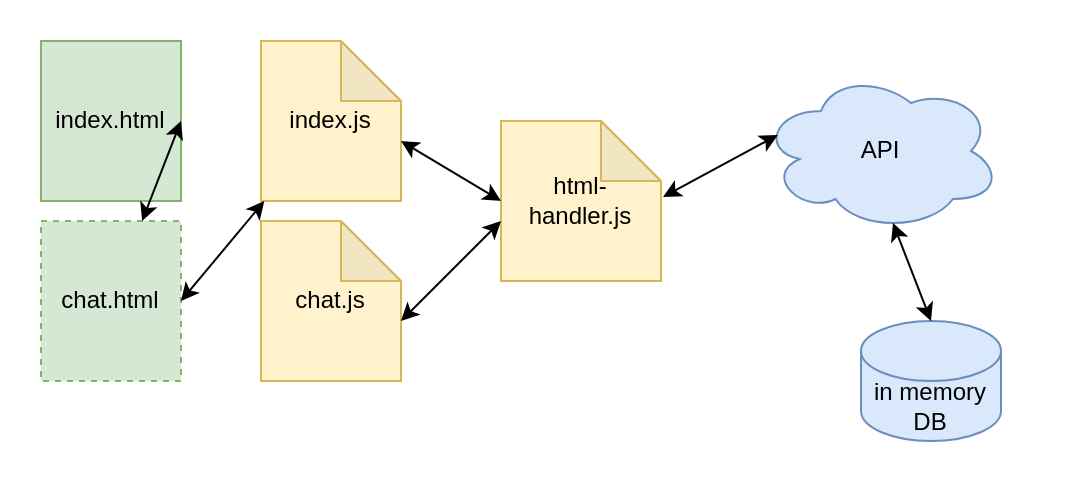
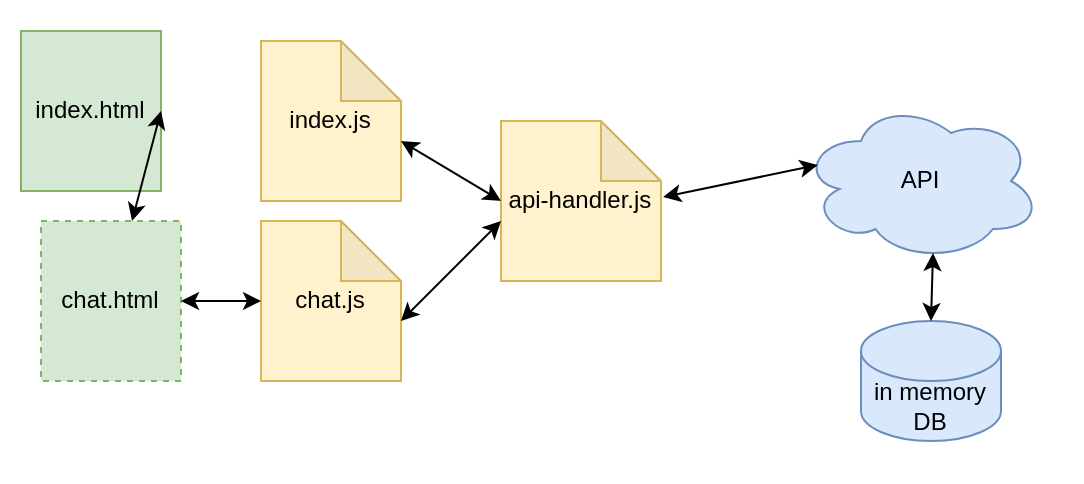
node "index.html": moved (111, 121) -> (91, 111)
node "API": moved (881, 151) -> (921, 181)
node "html-handler.js": label "html-handler.js" -> "api-handler.js"
edge "index.js" -- "chat.html": now "chat.js" -- "chat.html"
